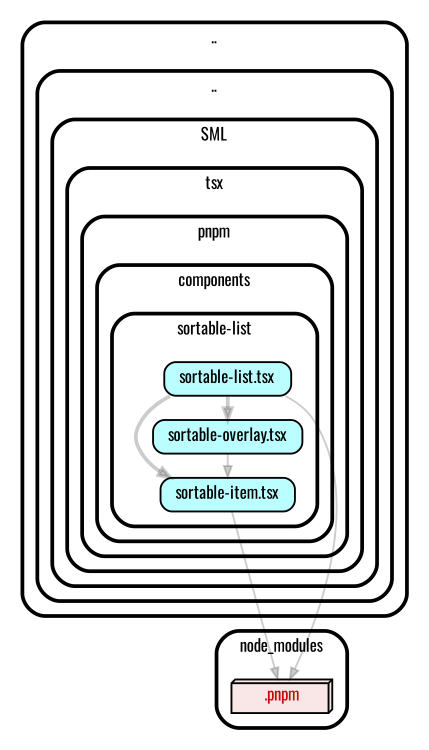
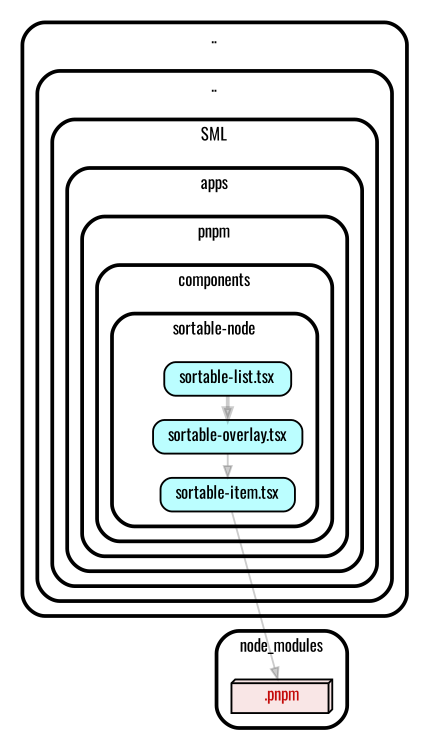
cluster "tsx": label "tsx" -> "apps"
cluster "sortable-list": label "sortable-list" -> "sortable-node"
edge "sortable-list.tsx" -> "sortable-item.tsx": removed
edge "sortable-list.tsx" -> ".pnpm": removed
